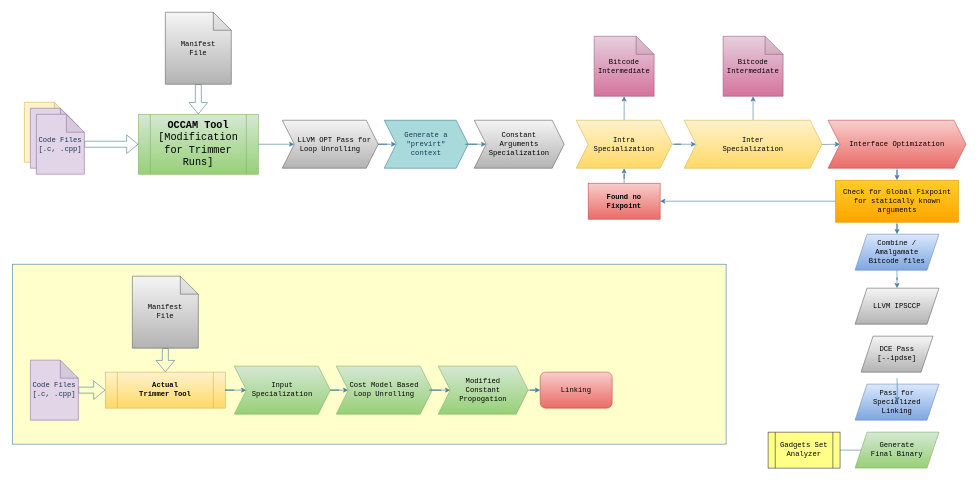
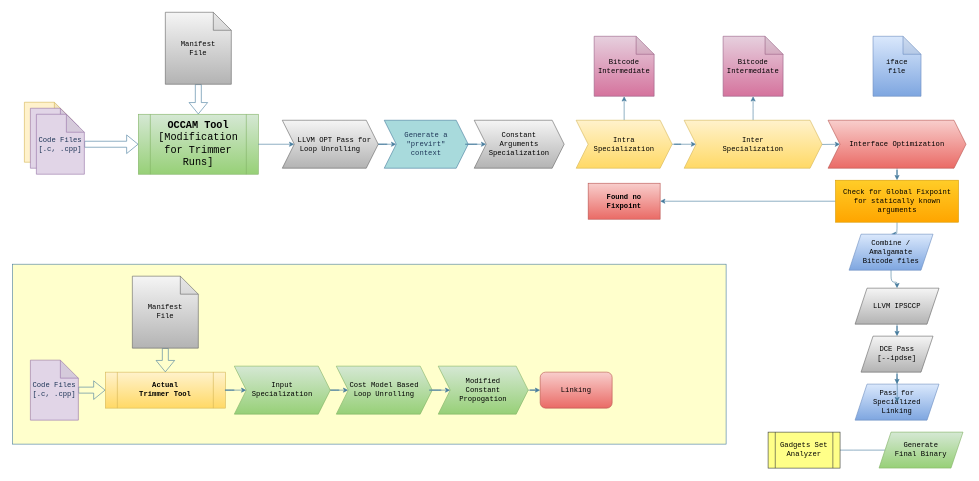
node "iface file": added
edge "Found no Fixpoint" -> "Intra Specialization": removed
node "Combine / Amalgamate Bitcode files": moved (897, 252) -> (891, 252)
edge "LLVM IPSCCP" -> "DCE Pass [--ipdse]": added
edge "DCE Pass [--ipdse]" -> "Pass for Specialized Linking": added
node "Generate Final Binary": moved (897, 450) -> (921, 450)
